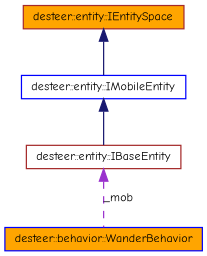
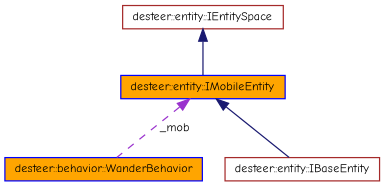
node "desteer::entity::IEntitySpace": fillcolor orange -> white
node "desteer::entity::IMobileEntity": fillcolor white -> orange
edge "desteer::behavior::WanderBehavior" -> "desteer::entity::IBaseEntity": now "desteer::behavior::WanderBehavior" -> "desteer::entity::IMobileEntity"
